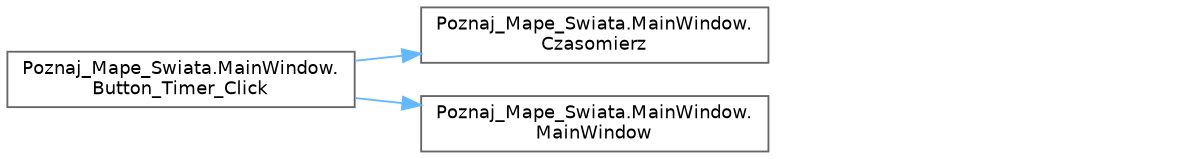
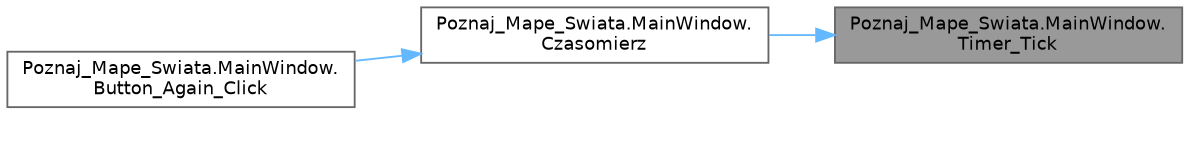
node "Poznaj_Mape_Swiata.MainWindow. Timer_Tick": added
node "Poznaj_Mape_Swiata.MainWindow. Button_Timer_Click": label "Poznaj_Mape_Swiata.MainWindow. Button_Timer_Click" -> "Poznaj_Mape_Swiata.MainWindow. Button_Again_Click"
node "Poznaj_Mape_Swiata.MainWindow. MainWindow": removed
